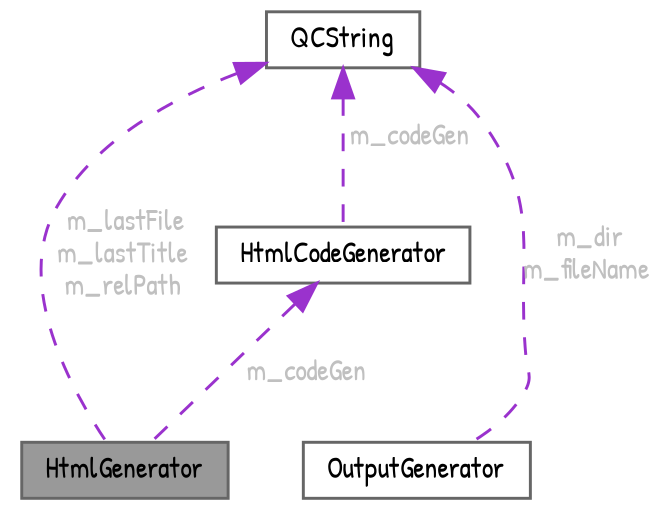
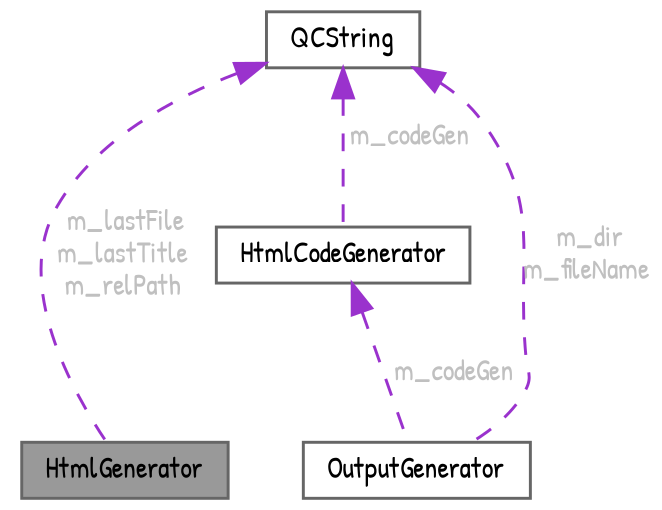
edge "HtmlGenerator" -> "HtmlCodeGenerator": now "OutputGenerator" -> "HtmlCodeGenerator"
